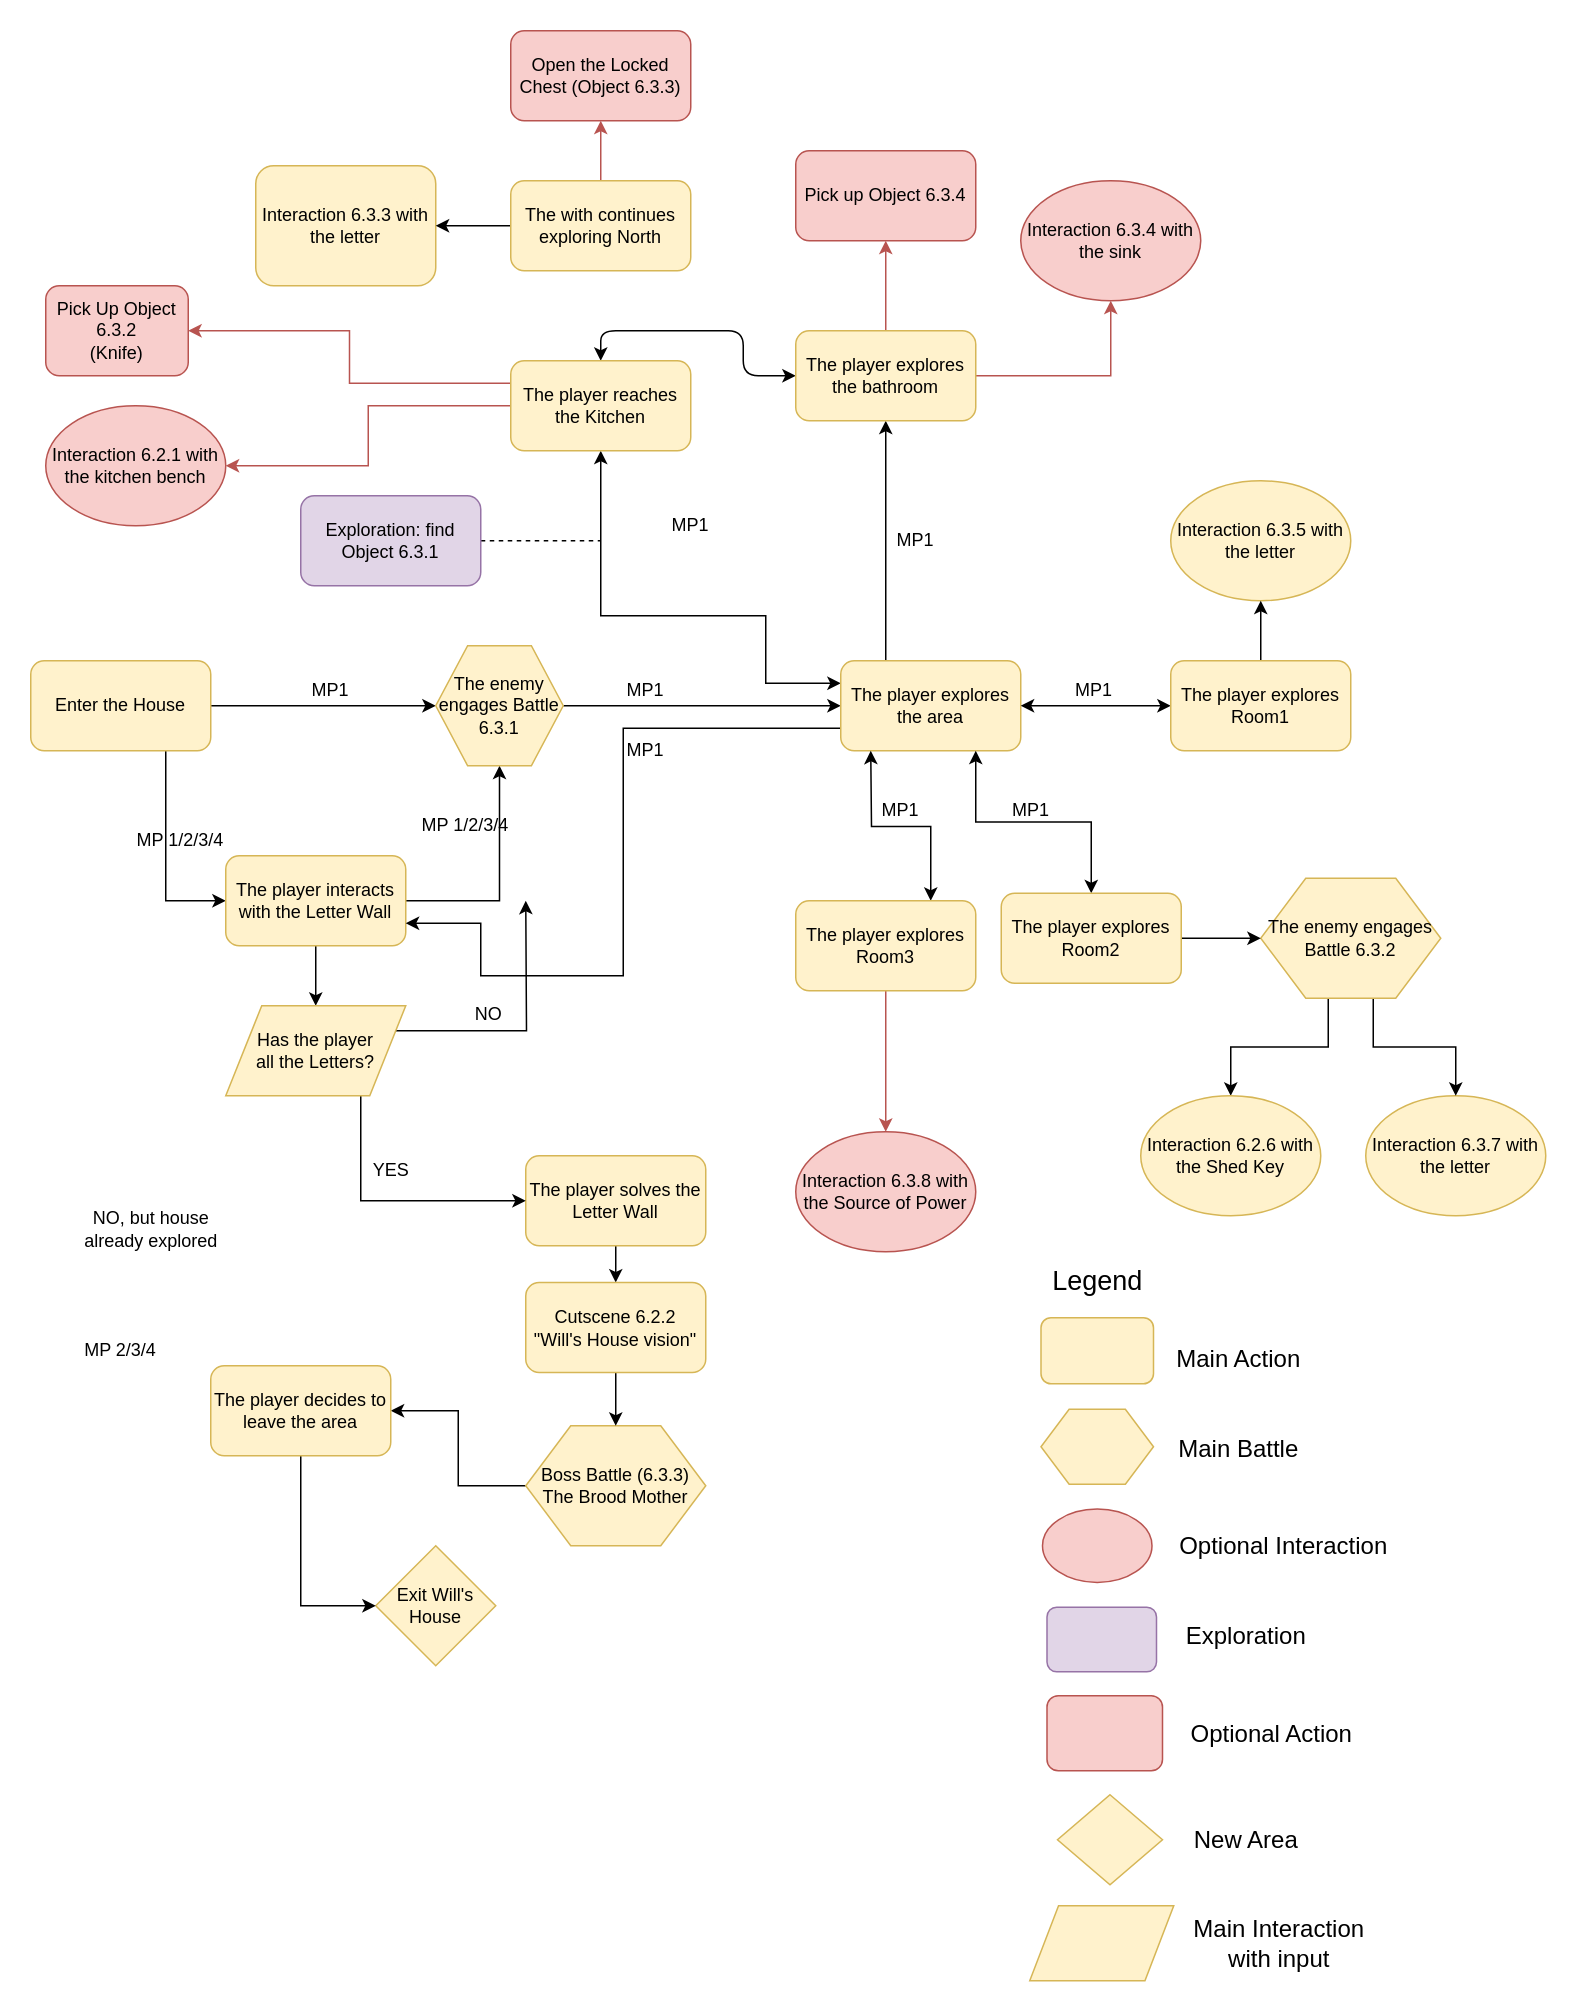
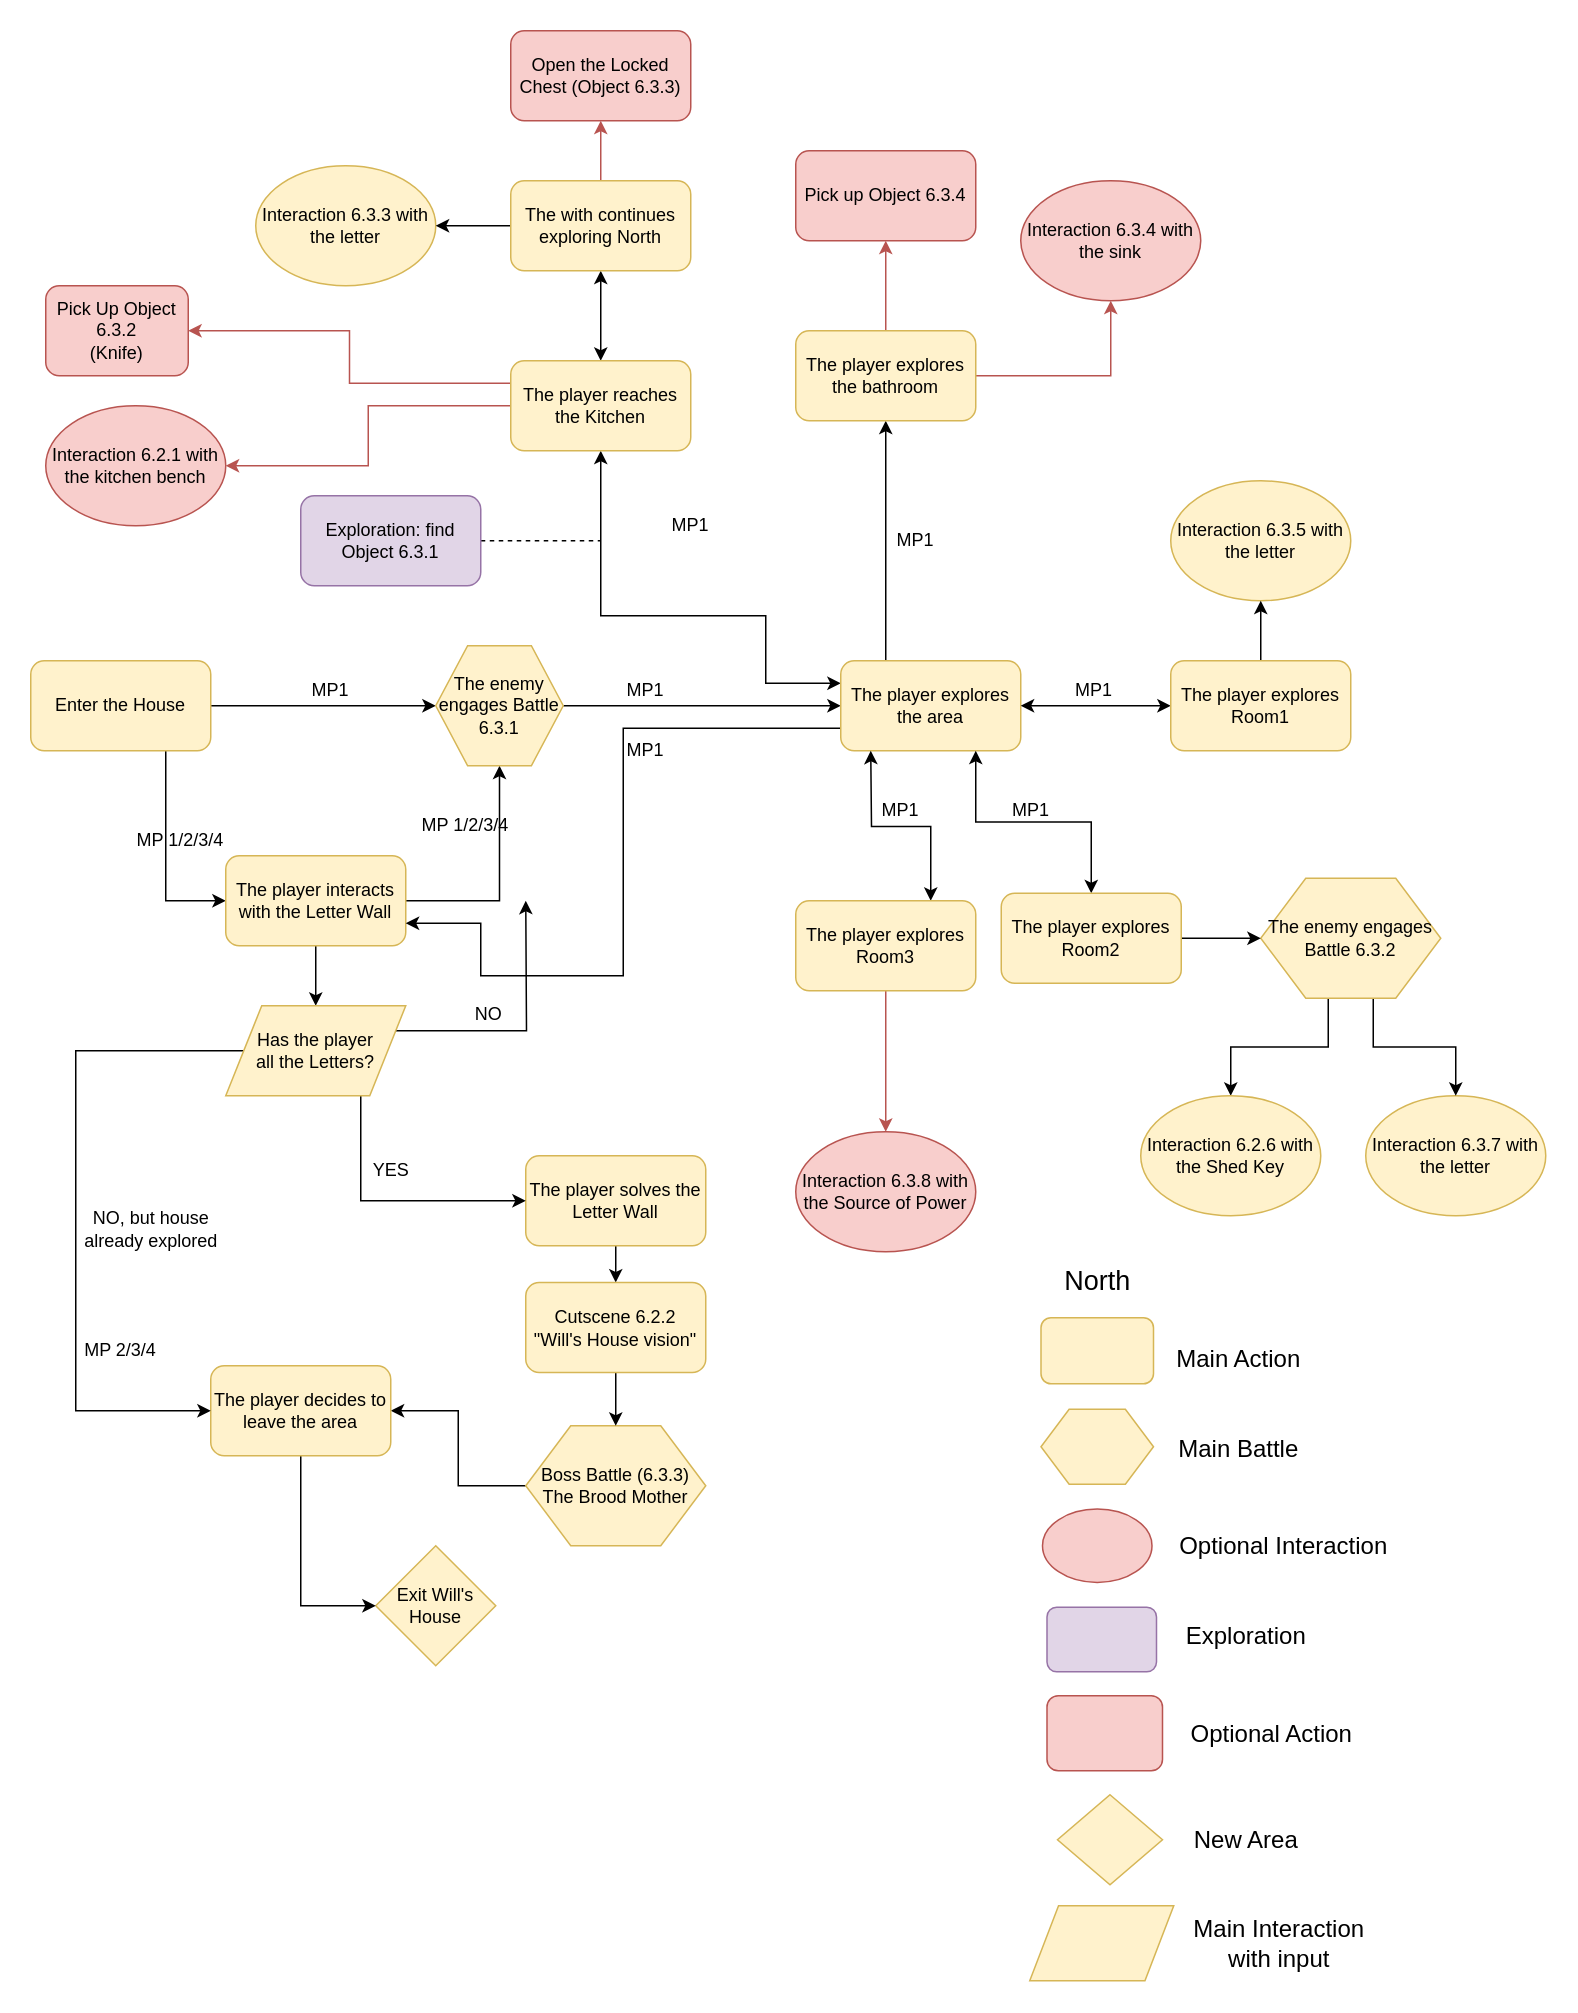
node "Interaction 6.3.3 with the letter": shape rounded rectangle -> ellipse
edge "The player explores the bathroom" -- "The player reaches the Kitchen": now "The with continues exploring North" -- "The player reaches the Kitchen"
edge "Has the player all the Letters?" -> "The player decides to leave the area": added
node "Legend": label "Legend" -> "North"
